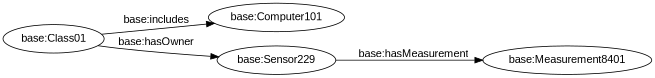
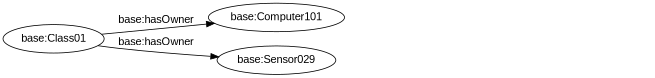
edge "base:Class01" -> "base:Computer101": label "base:includes" -> "base:hasOwner"
node "base:Sensor229": label "base:Sensor229" -> "base:Sensor029"
node "base:Measurement8401": removed
